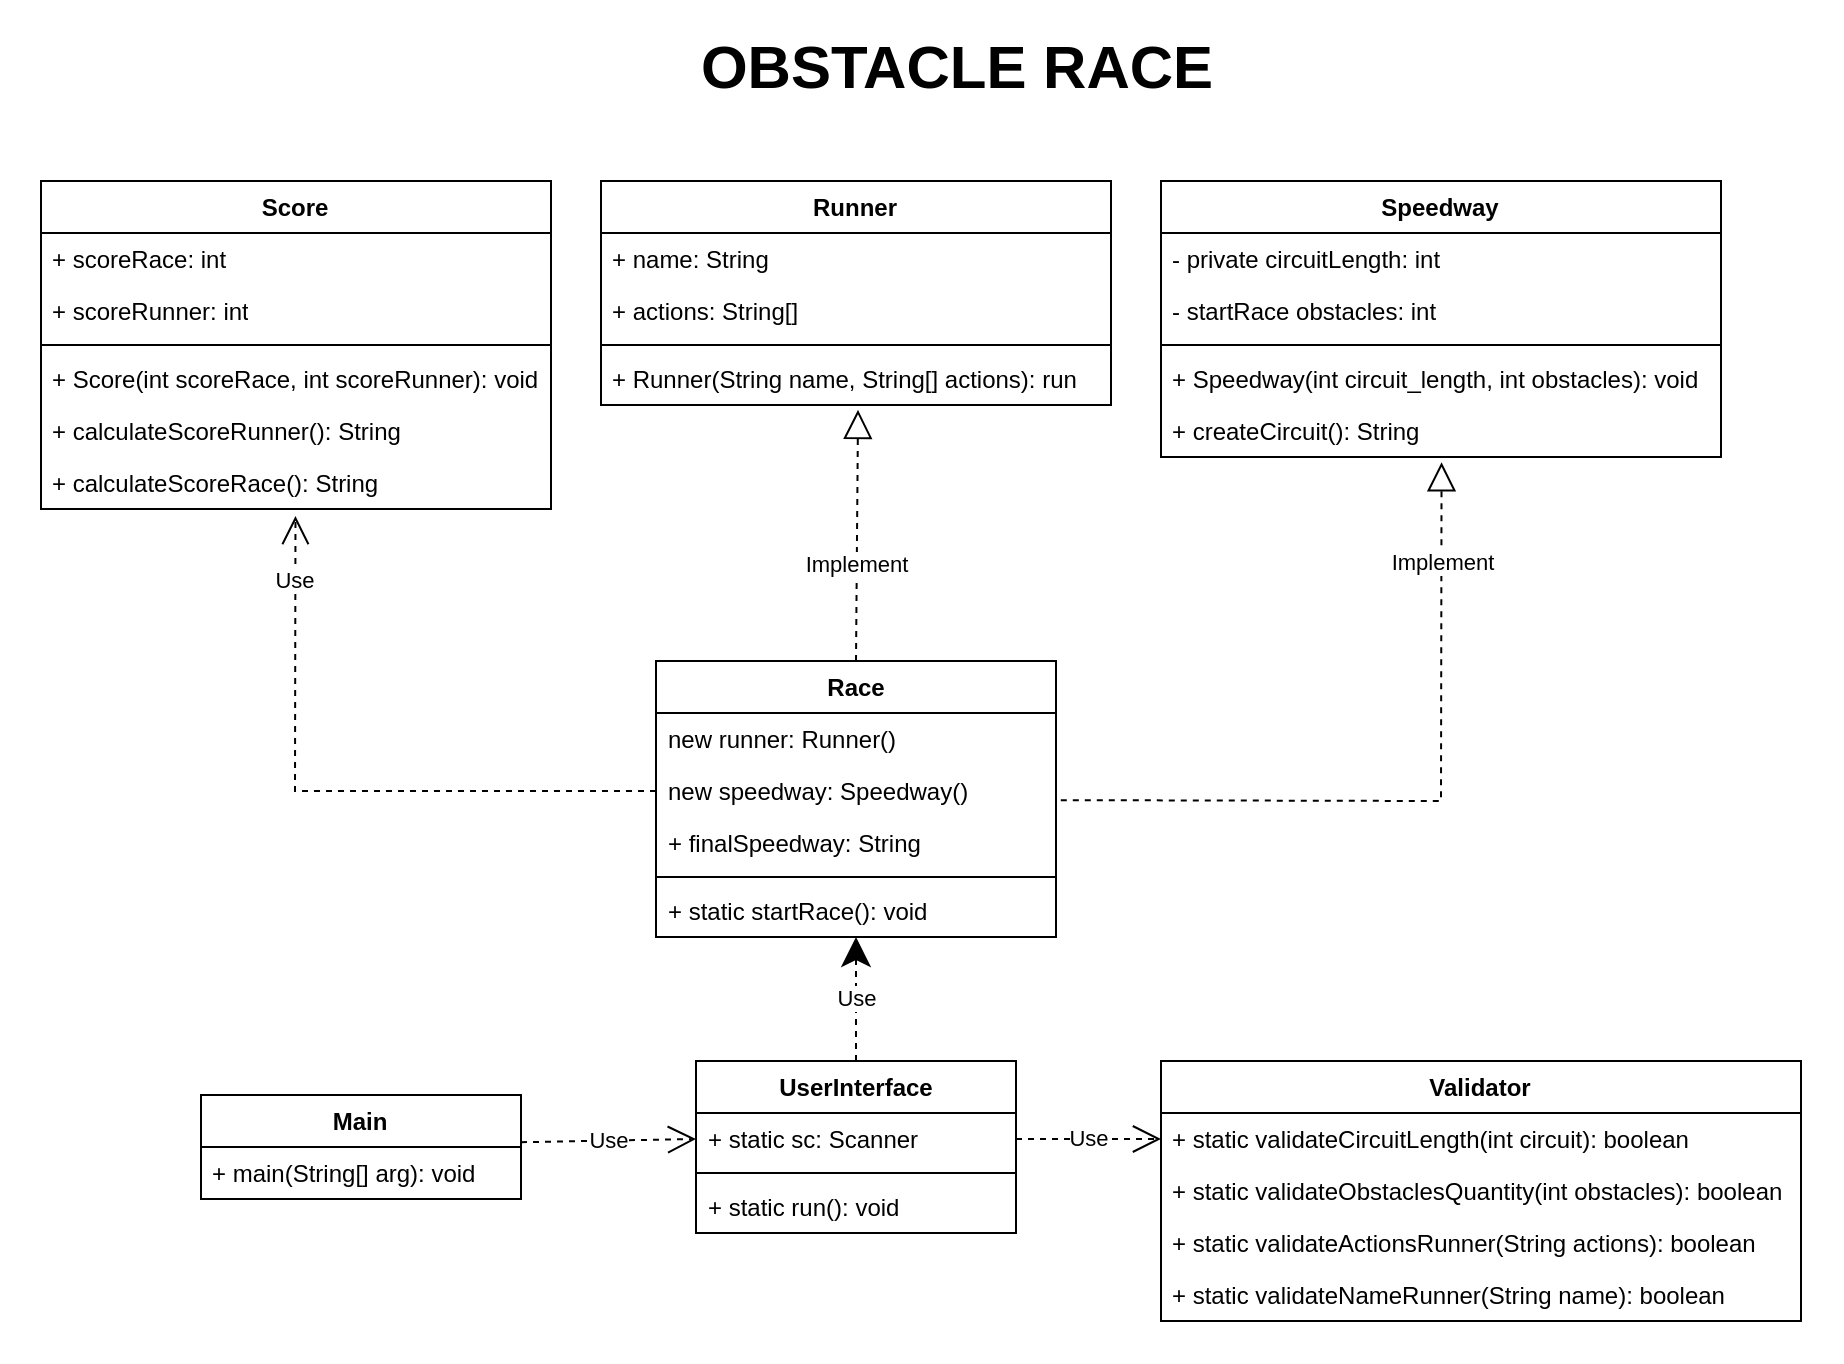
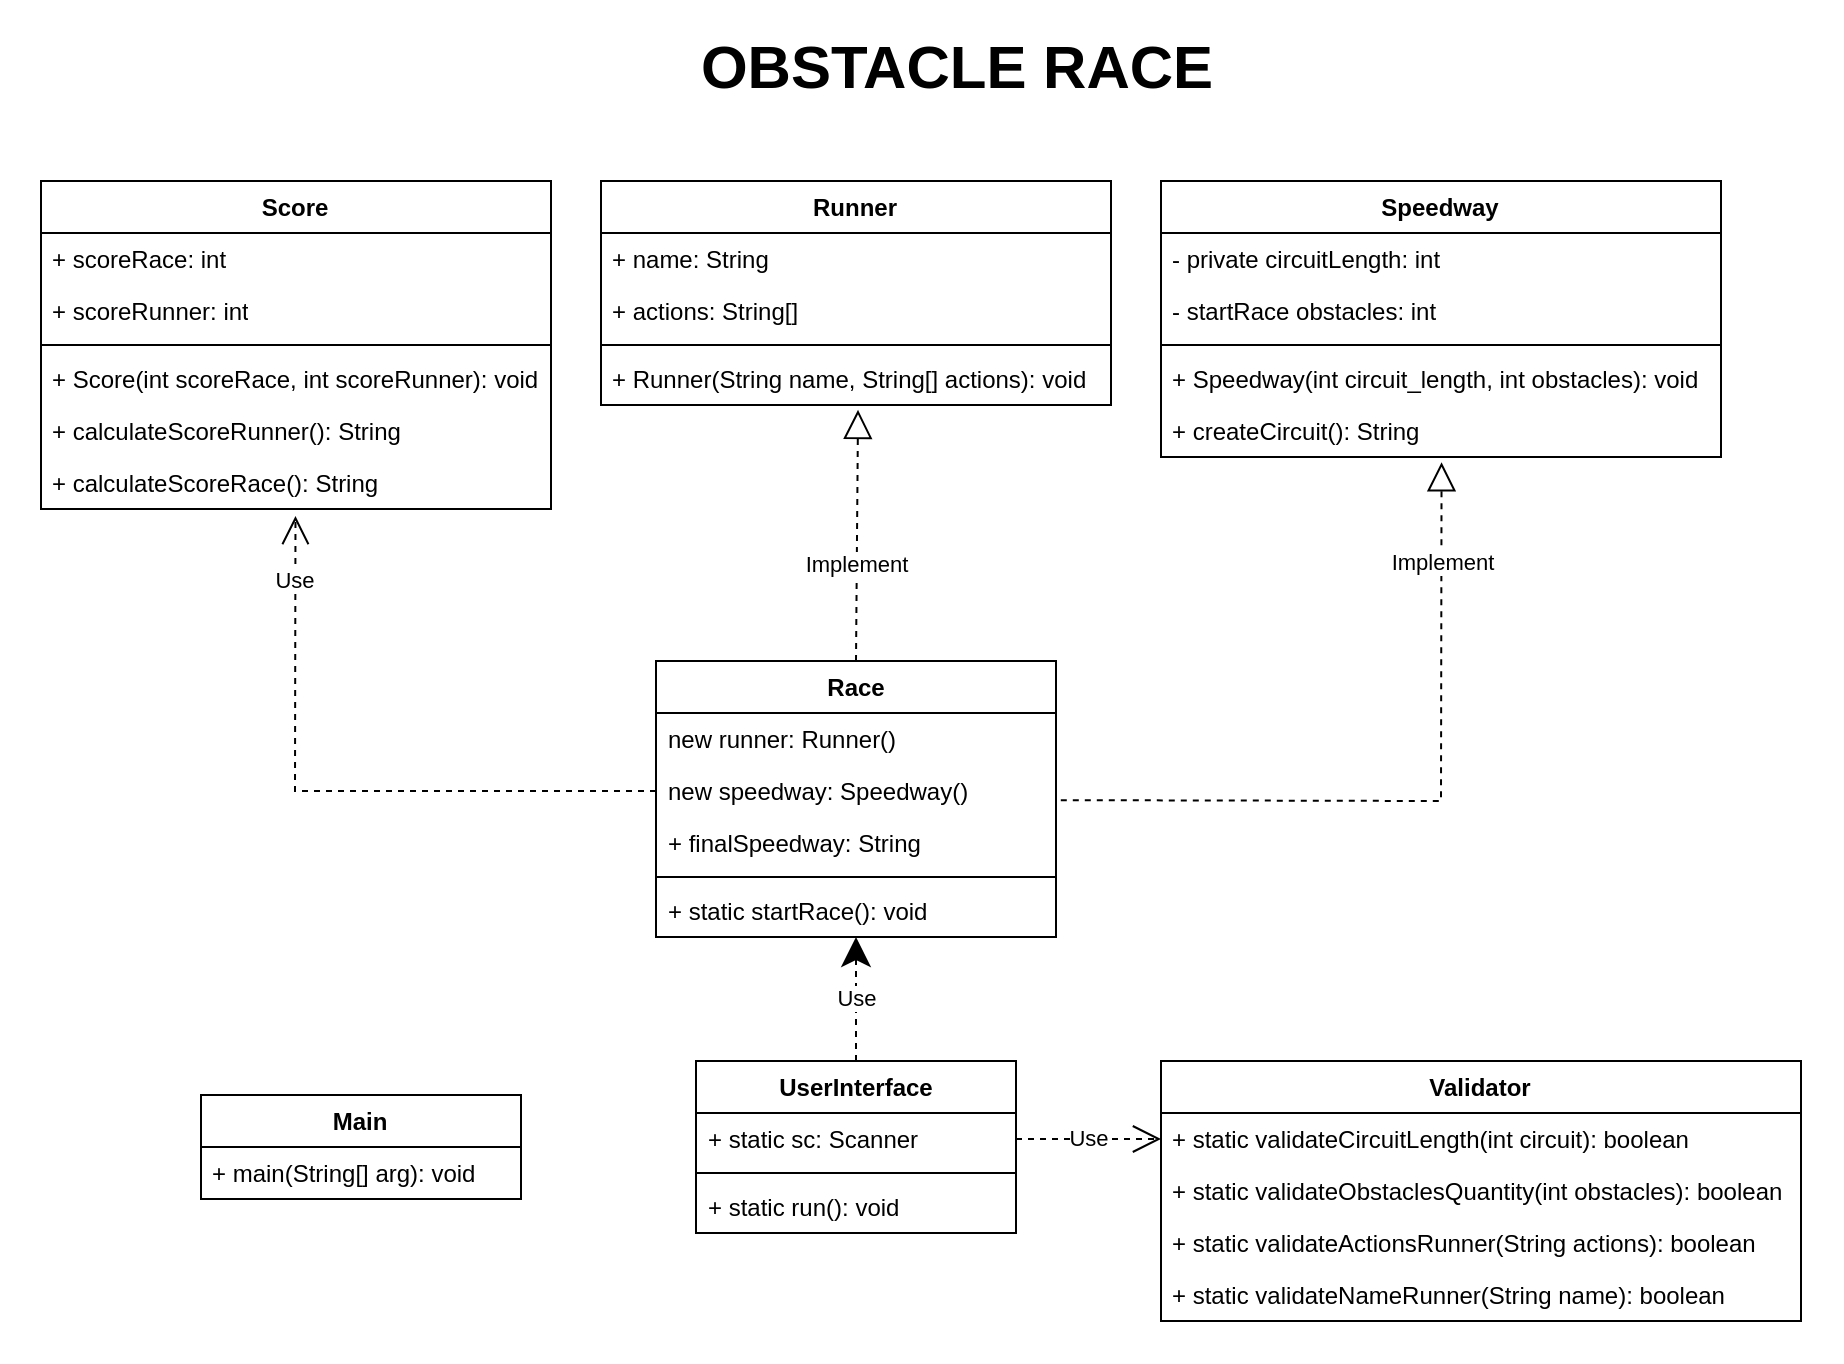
node "+ Runner(String name, String[] actions): run": label "+ Runner(String name, String[] actions): run" -> "+ Runner(String name, String[] actions): void"
edge "+ main(String[] arg): void" -> "+ static sc: Scanner": removed, label "Use"
